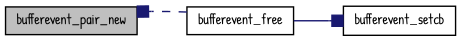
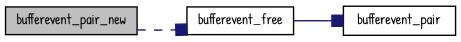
edge "bufferevent_free" -> "bufferevent_pair_new": reversed
node "bufferevent_setcb": label "bufferevent_setcb" -> "bufferevent_pair"
